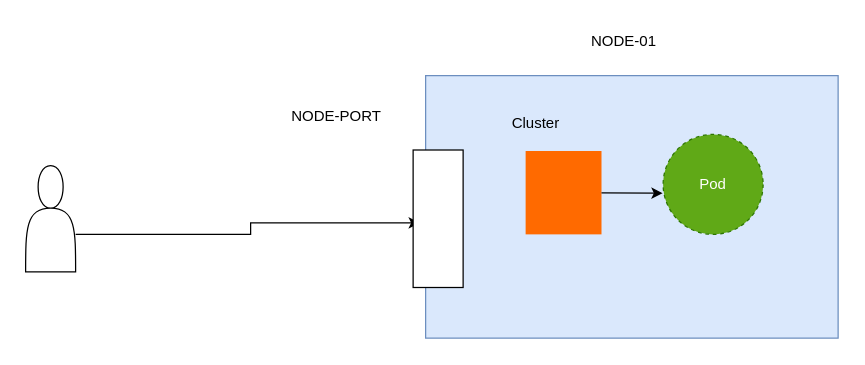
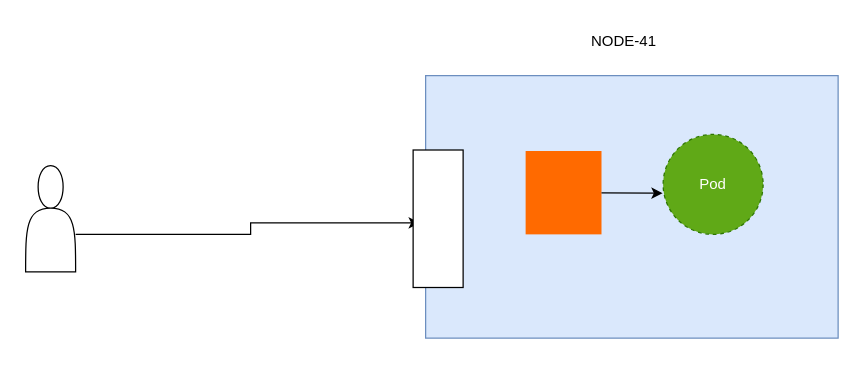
node "NODE-01": label "NODE-01" -> "NODE-41"
node "NODE-PORT": removed
node "Cluster": removed
